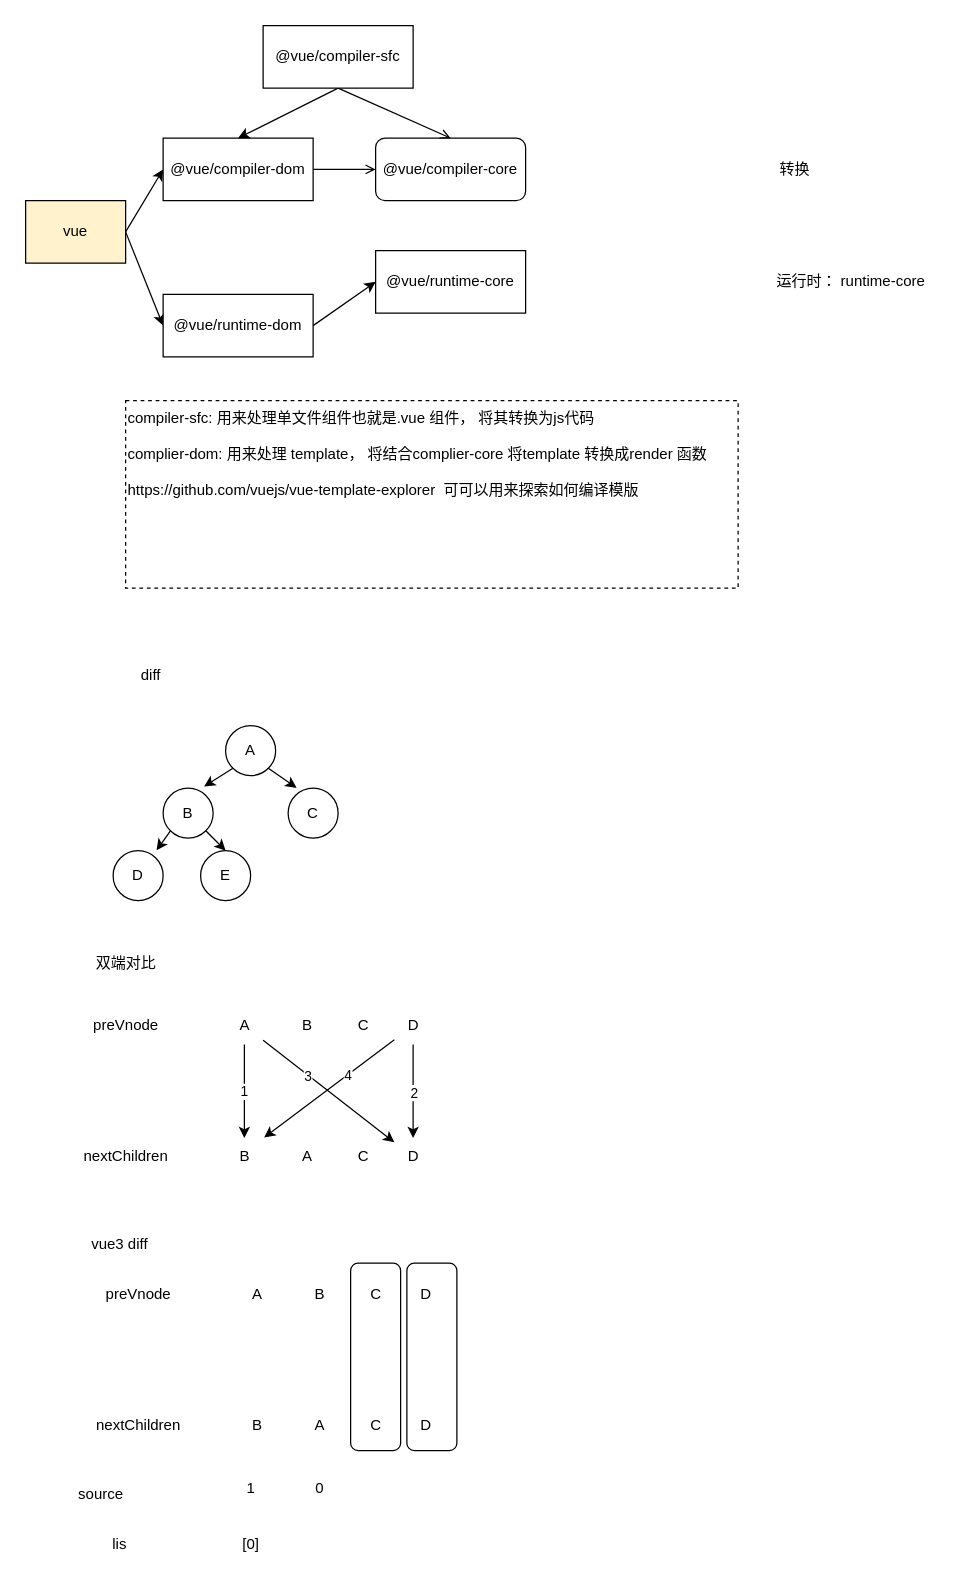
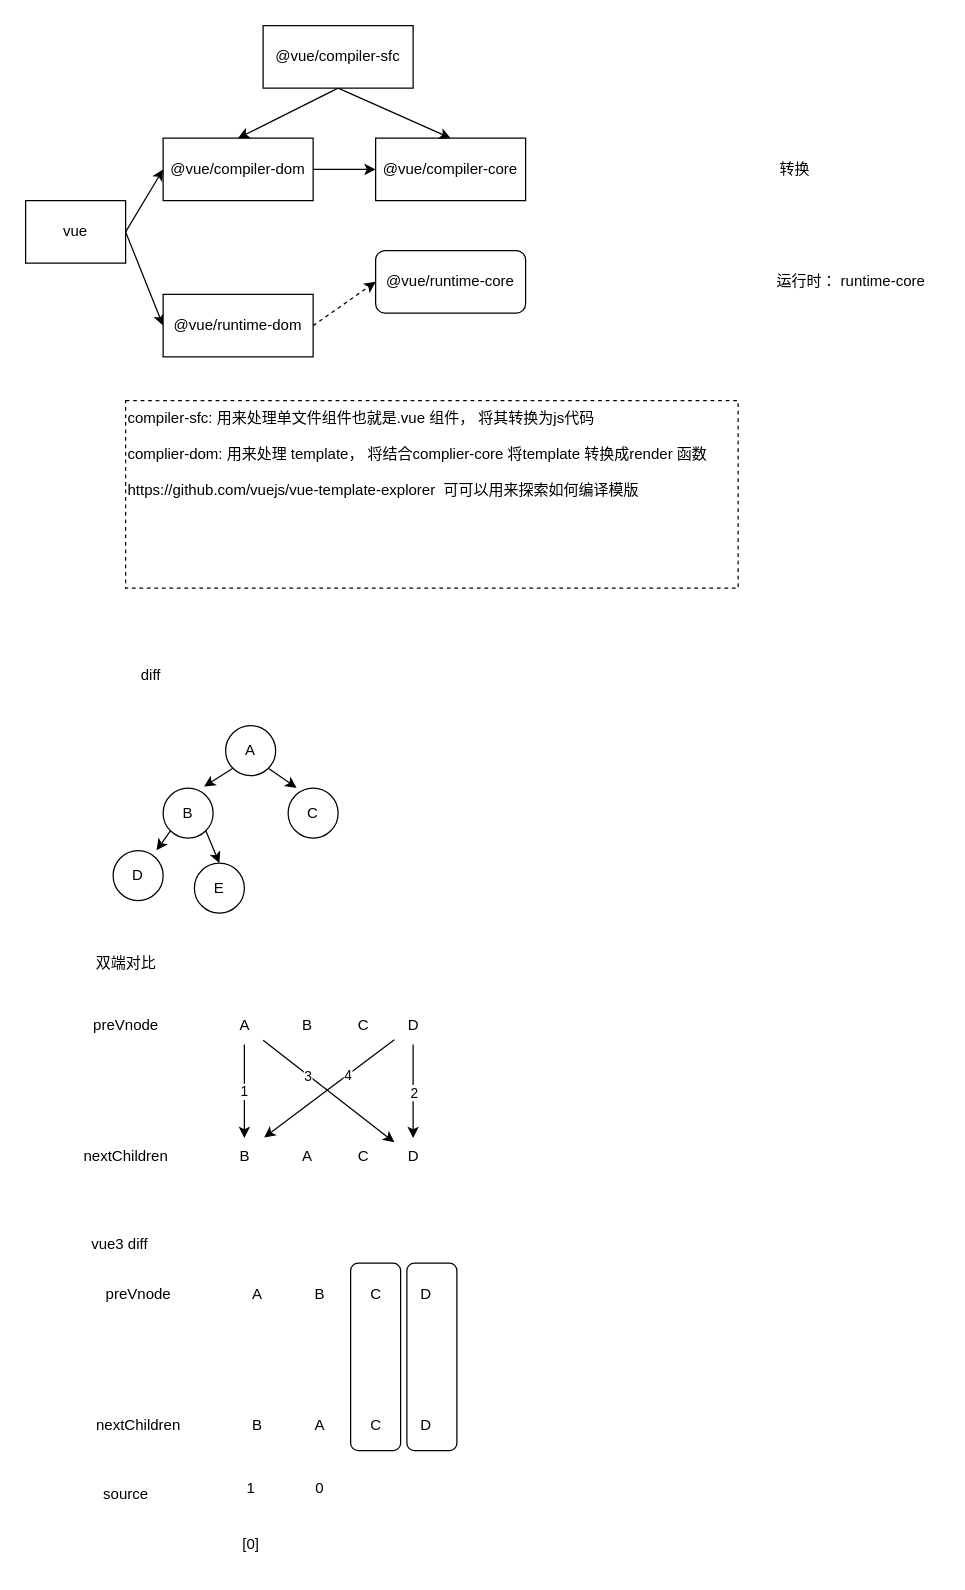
edge "@vue/compiler-sfc" -> "@vue/compiler-core": arrowhead open -> classic
edge "@vue/compiler-dom" -> "@vue/compiler-core": arrowhead open -> classic
node "@vue/compiler-core": shape rounded rectangle -> rectangle
node "vue": fillcolor #fff2cc -> #ffffff
node "@vue/runtime-core": shape rectangle -> rounded rectangle
edge "@vue/runtime-dom" -> "@vue/runtime-core": style solid -> dashed
node "E": moved (226, 876) -> (219, 888)
node "source": moved (101, 1494) -> (126, 1494)
node "lis": removed
